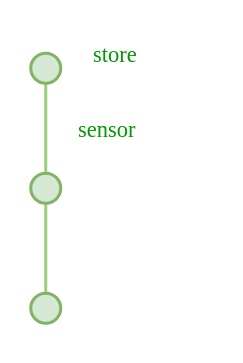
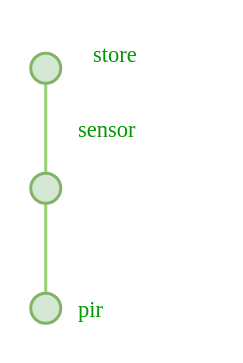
node "pir": added
